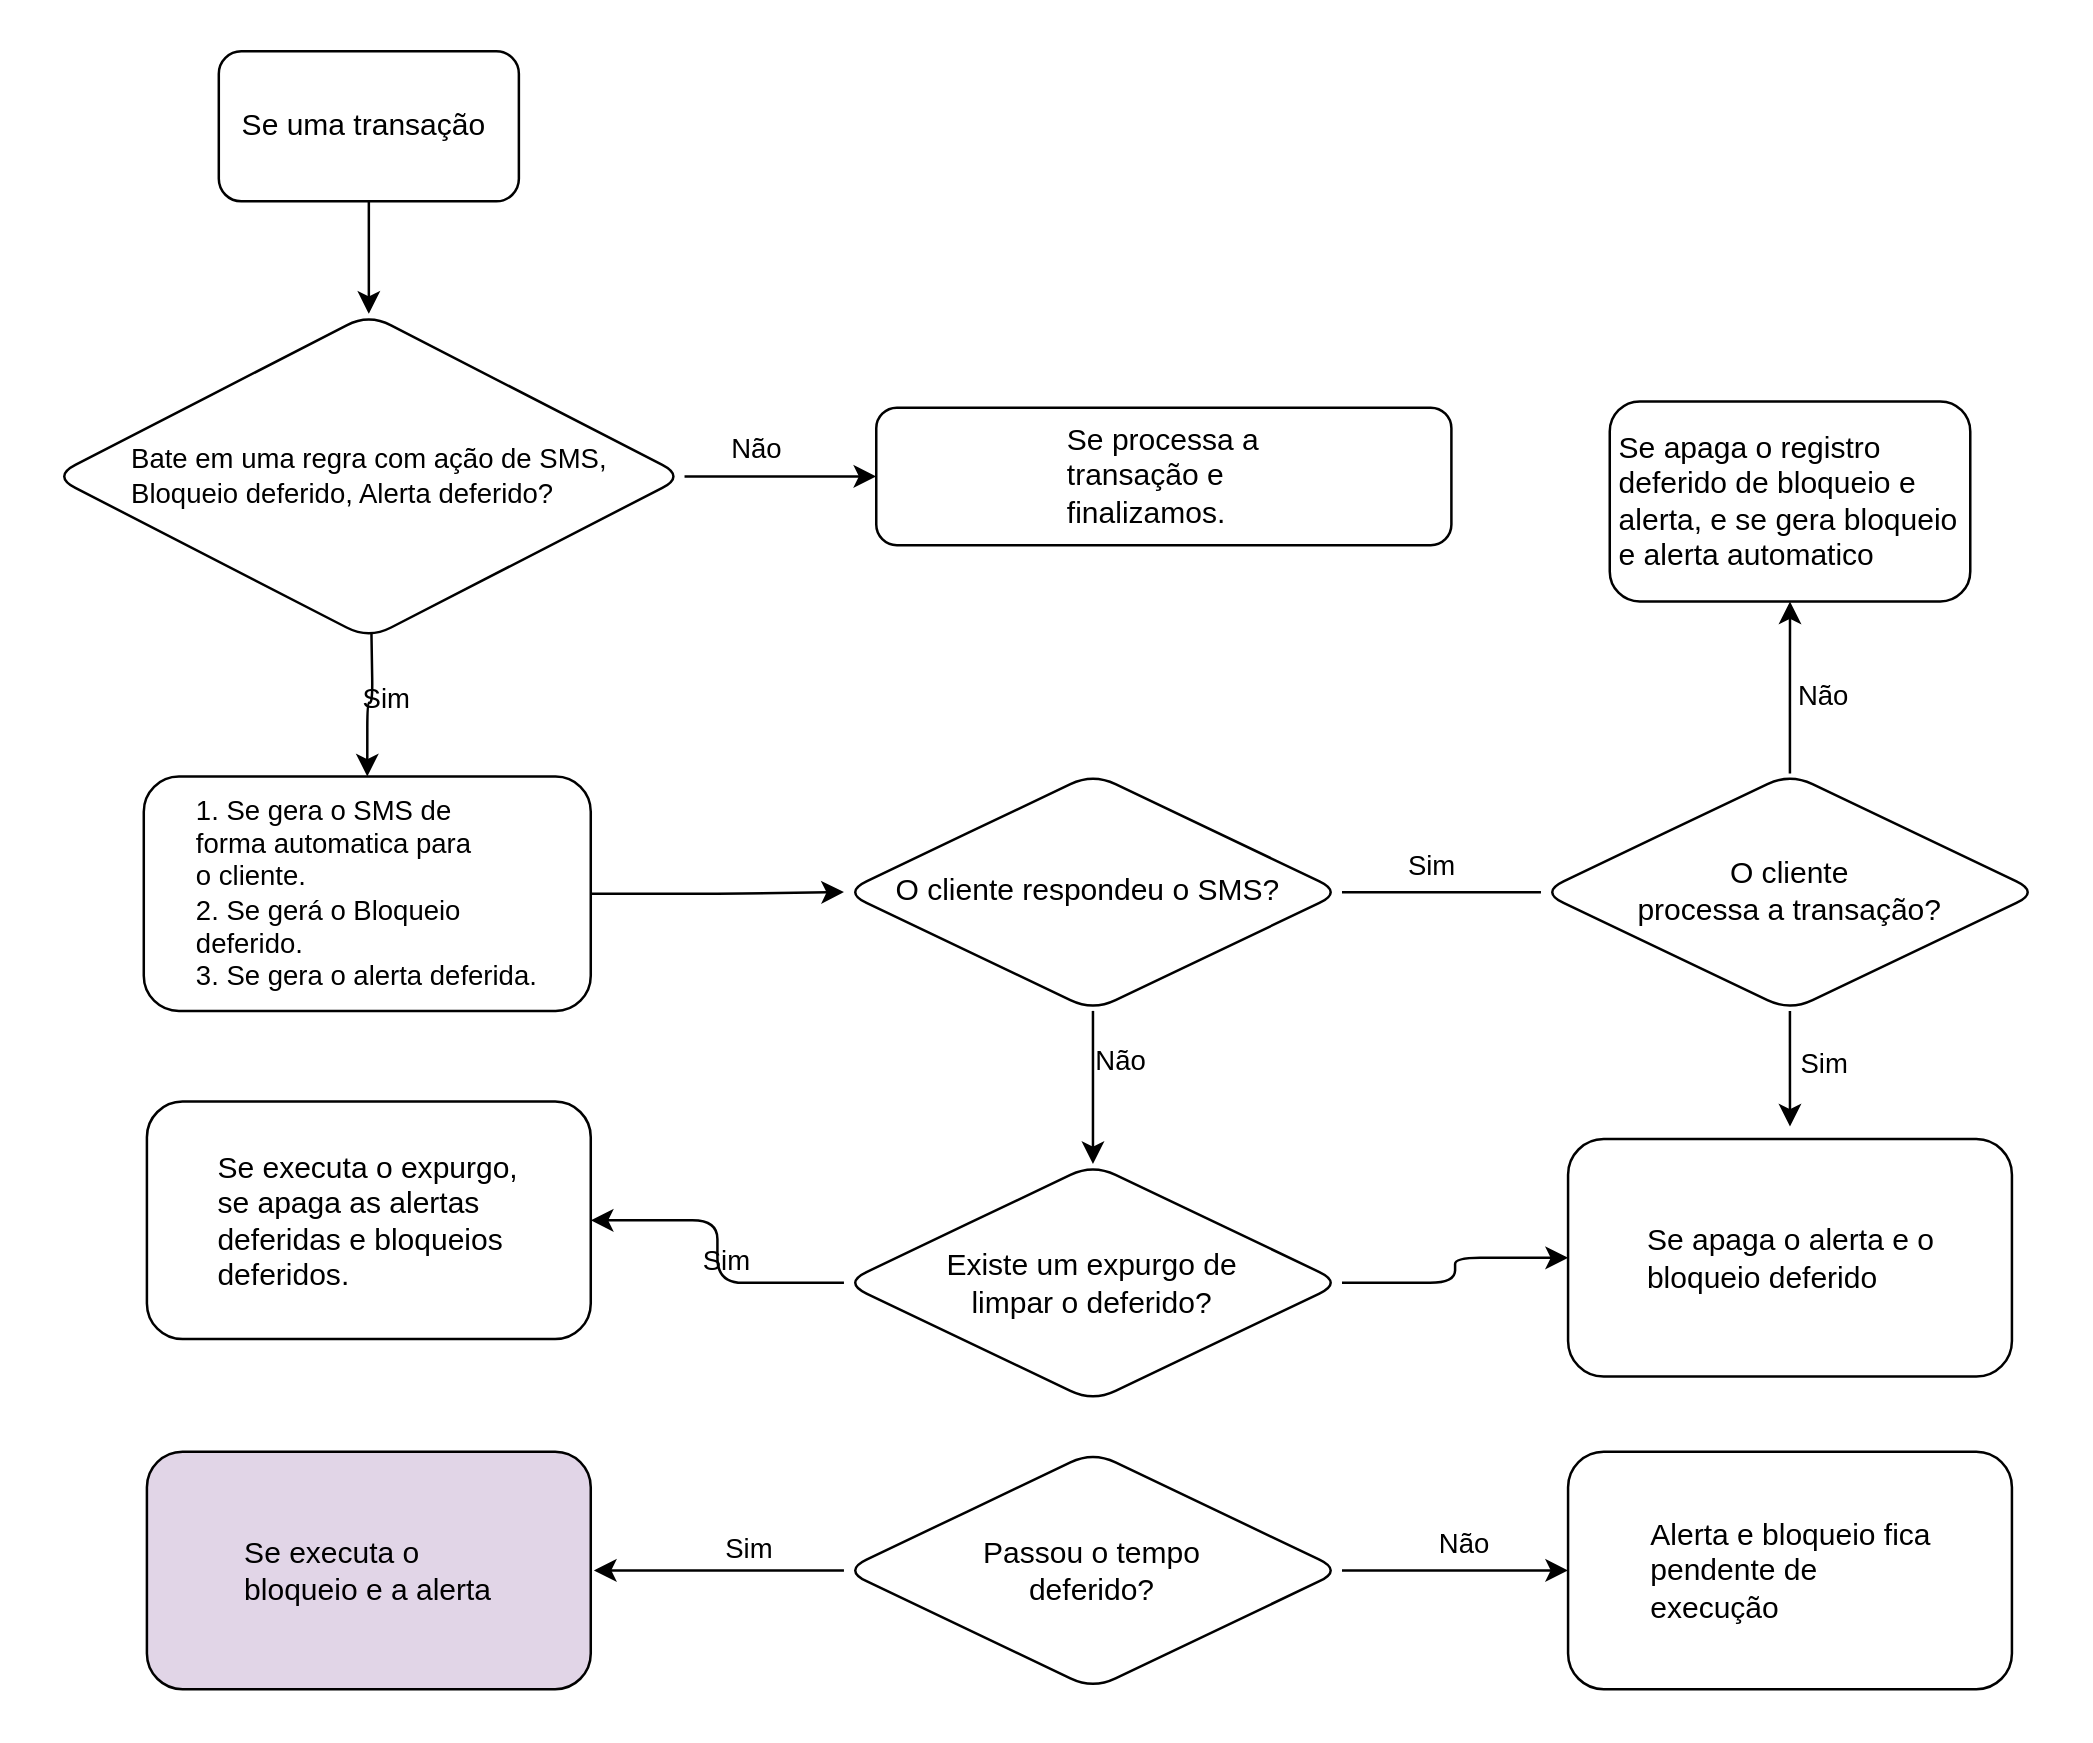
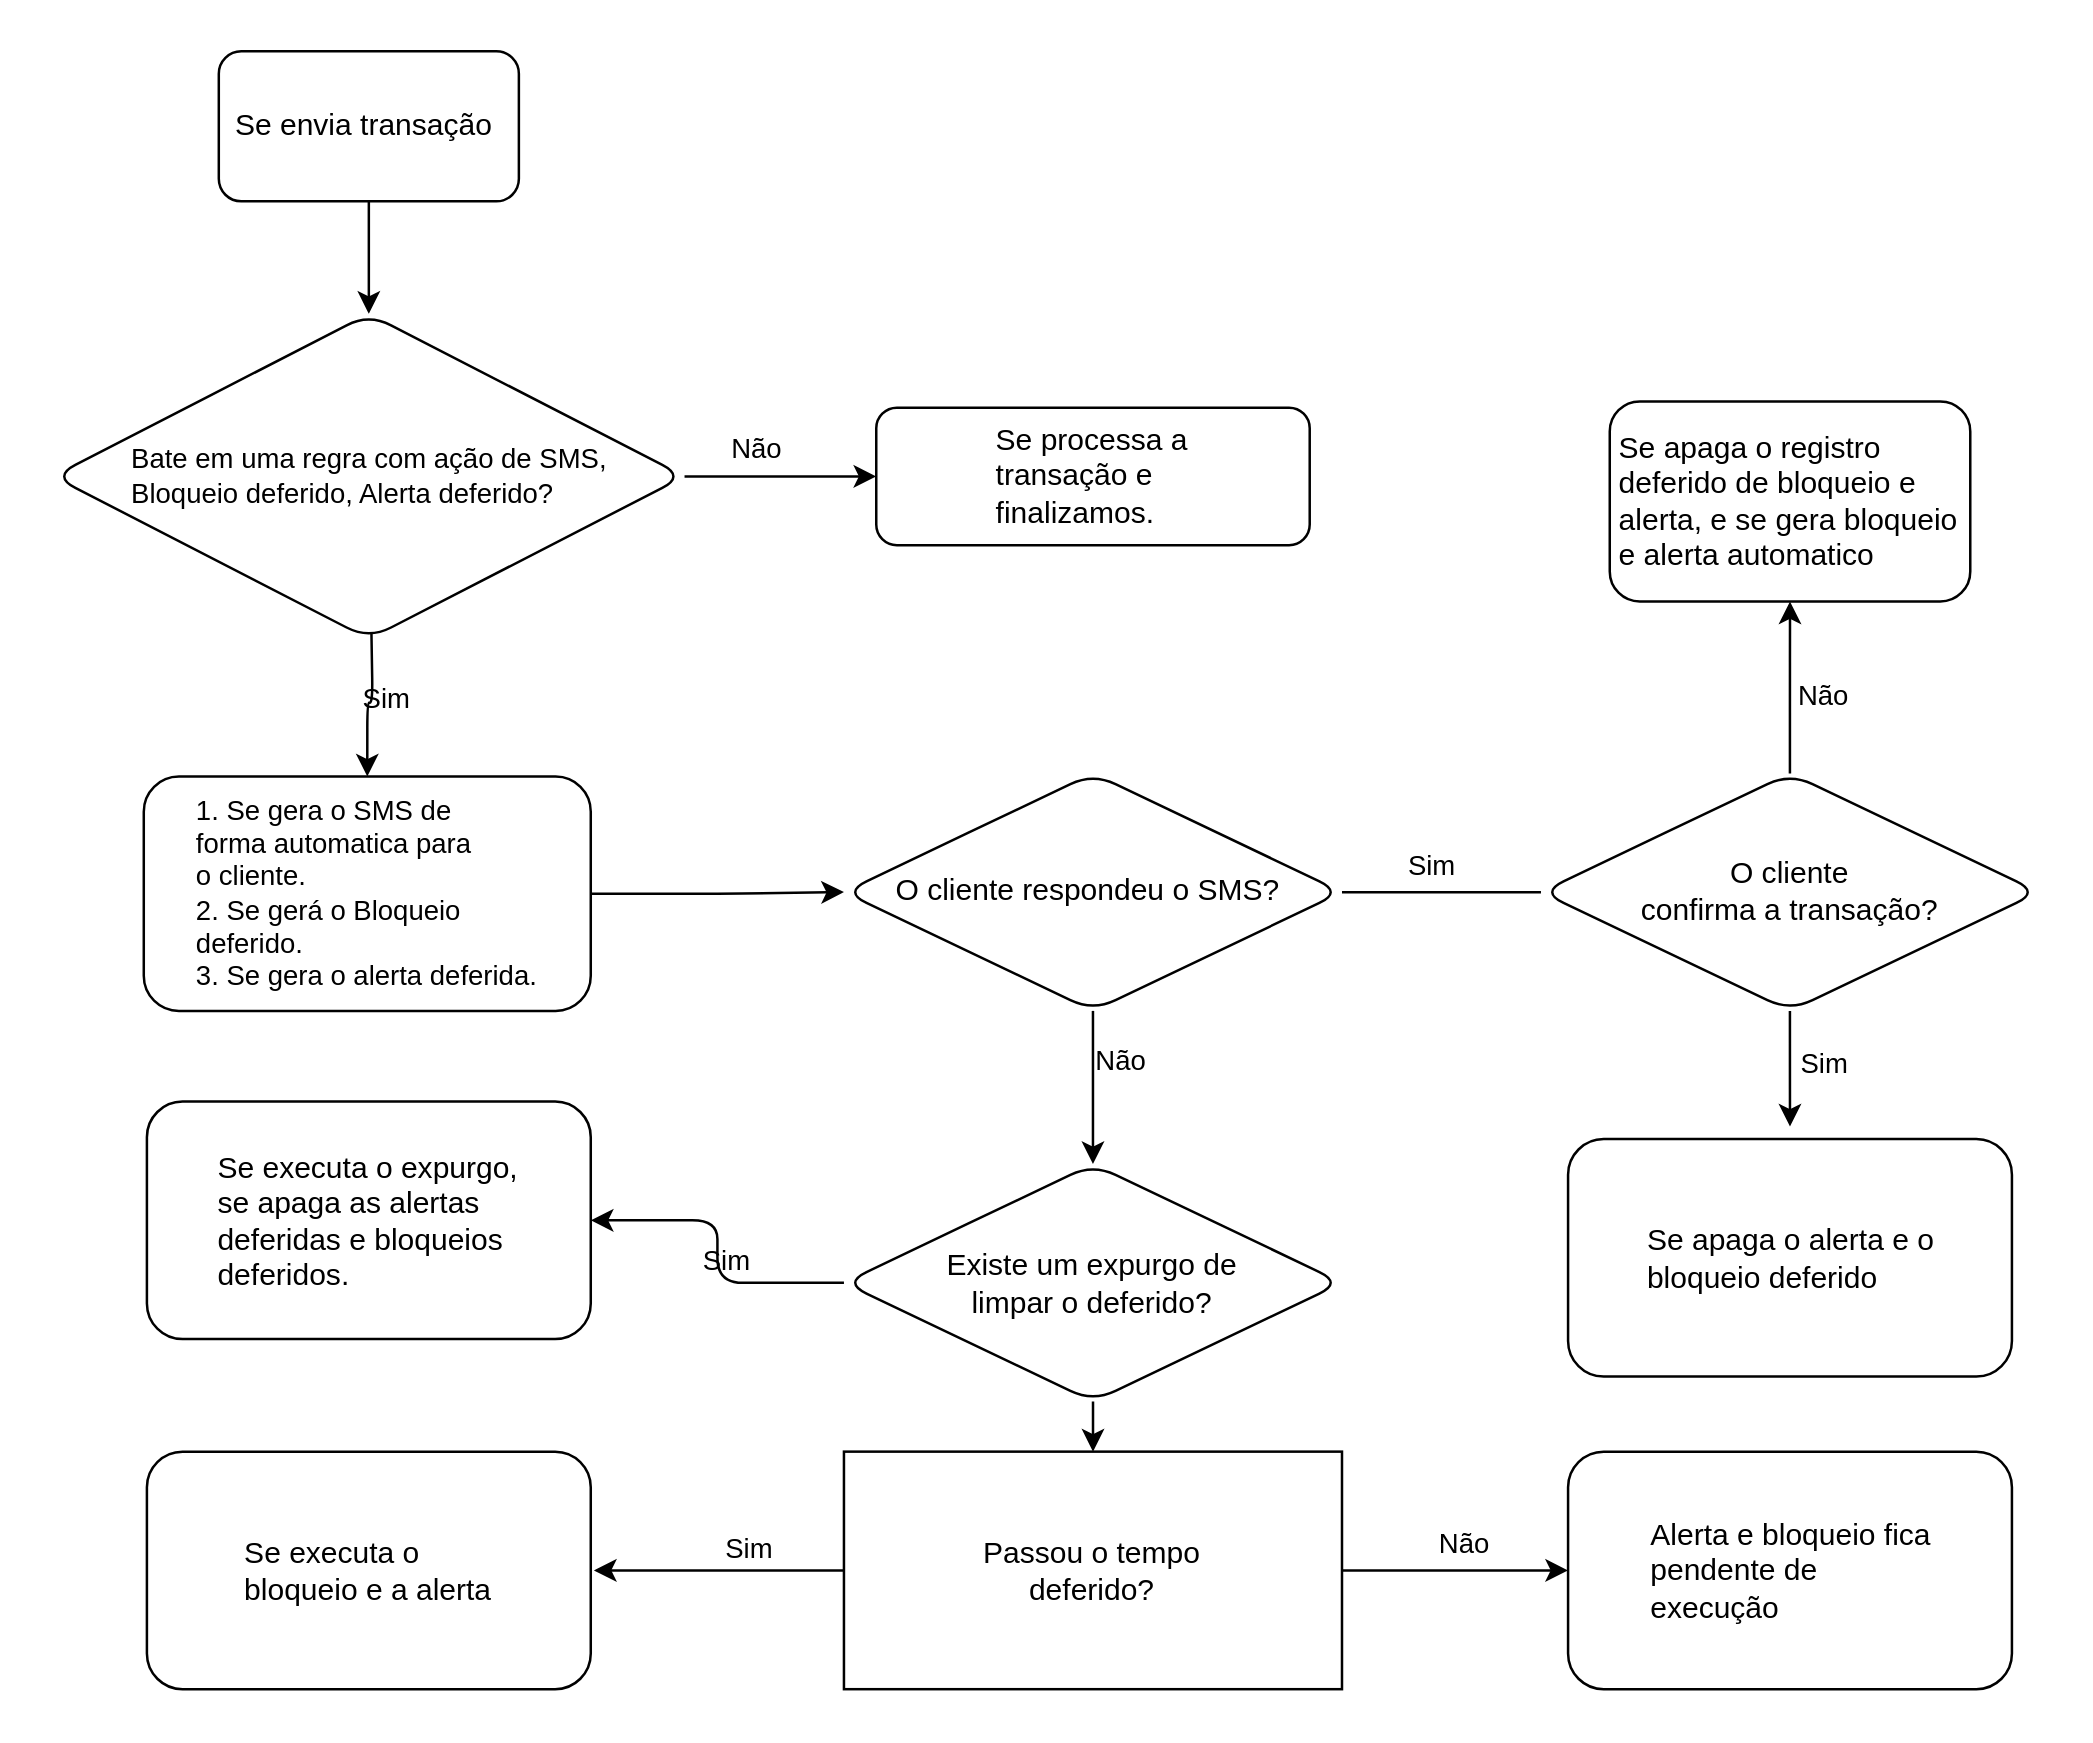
node "Se uma transação": label "Se uma transação" -> "Se envia transação"
node "Se processa a transação e finalizamos.": size 575x138 -> 433x138
node "O cliente processa a transação?": label "O cliente processa a transação?" -> "O cliente confirma a transação?"
edge "Existe um expurgo de limpar o deferido?" -> "Se apaga o alerta e o bloqueio deferido": now "Existe um expurgo de limpar o deferido?" -> "Passou o tempo deferido?"
node "Se executa o bloqueio e a alerta": fillcolor #e1d5e7 -> #ffffff
node "Passou o tempo deferido?": shape diamond -> rectangle
